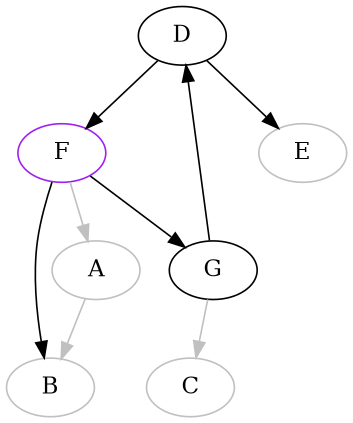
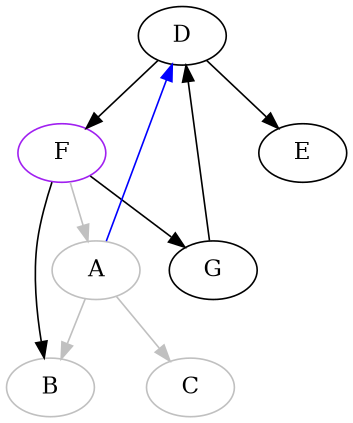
node "E": color gray -> black
edge "A" -> "D": added
edge "G" -> "C": now "A" -> "C"
